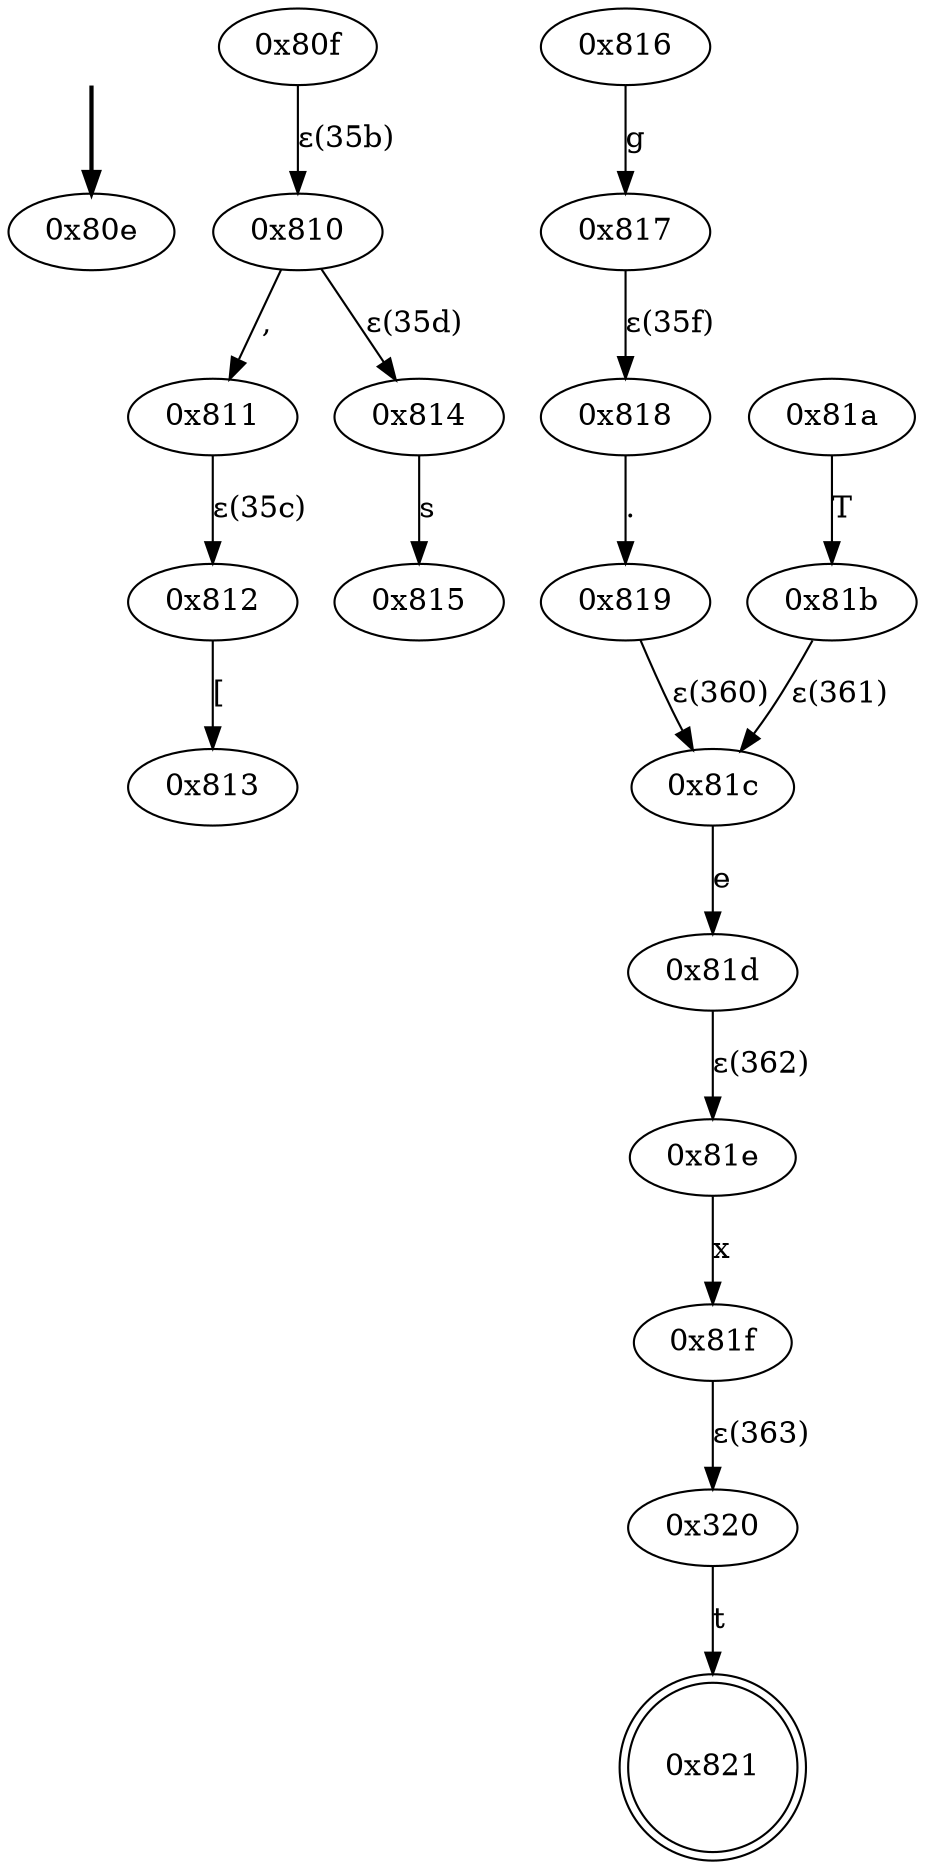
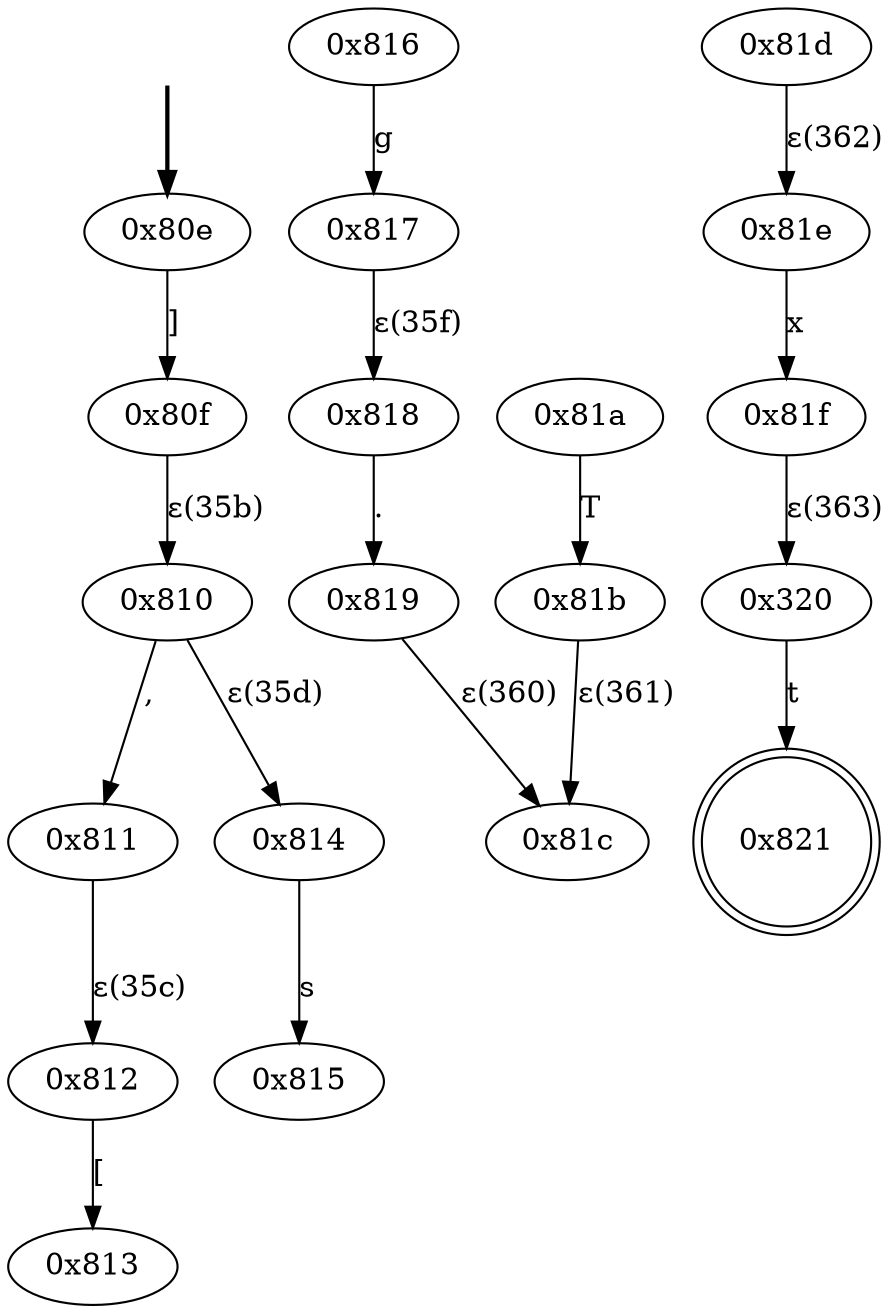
edge "0x80e" -> "0x80f": added, label "]"
edge "0x81c" -> "0x81d": removed, label "e"
